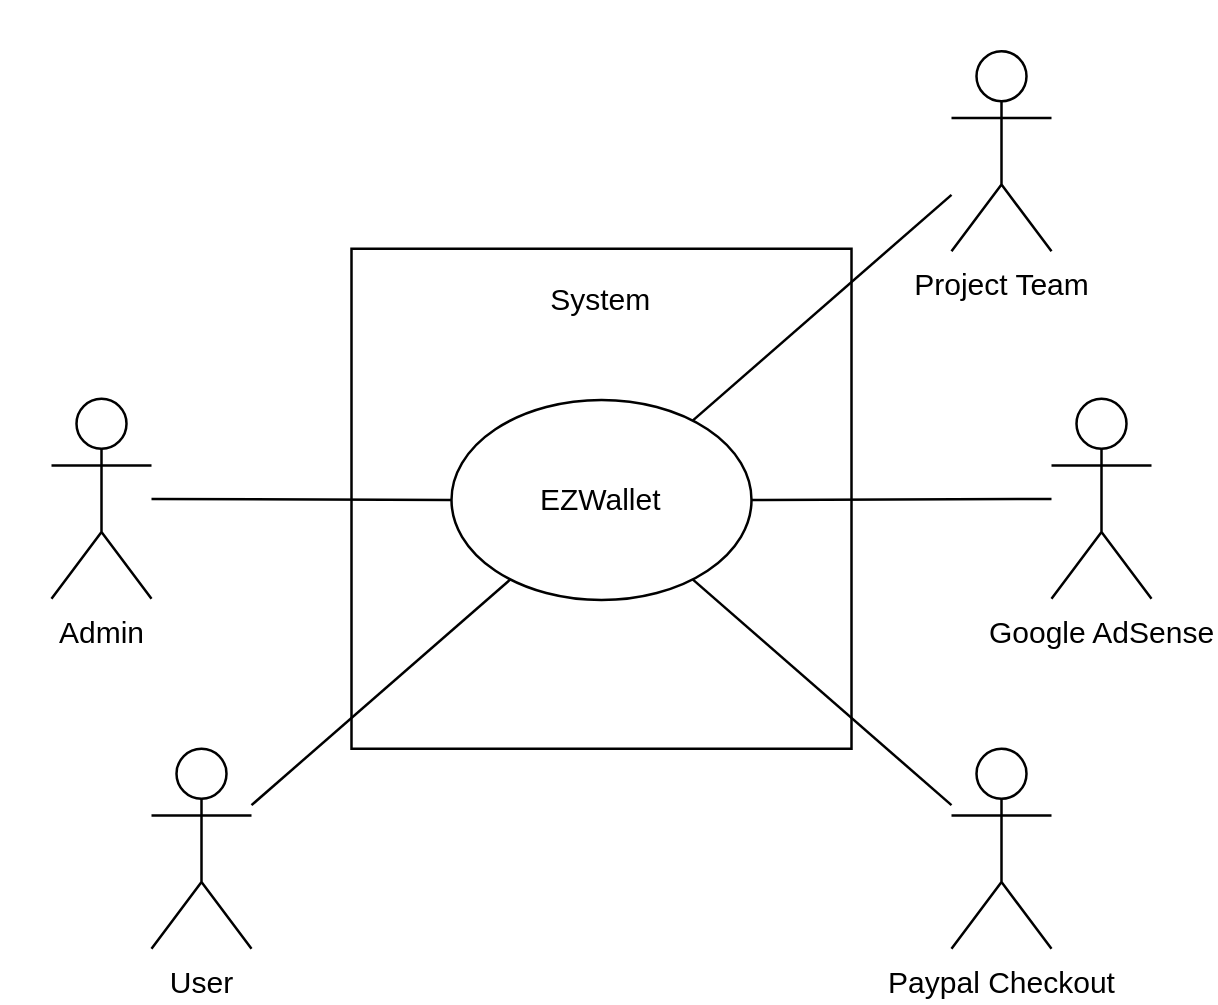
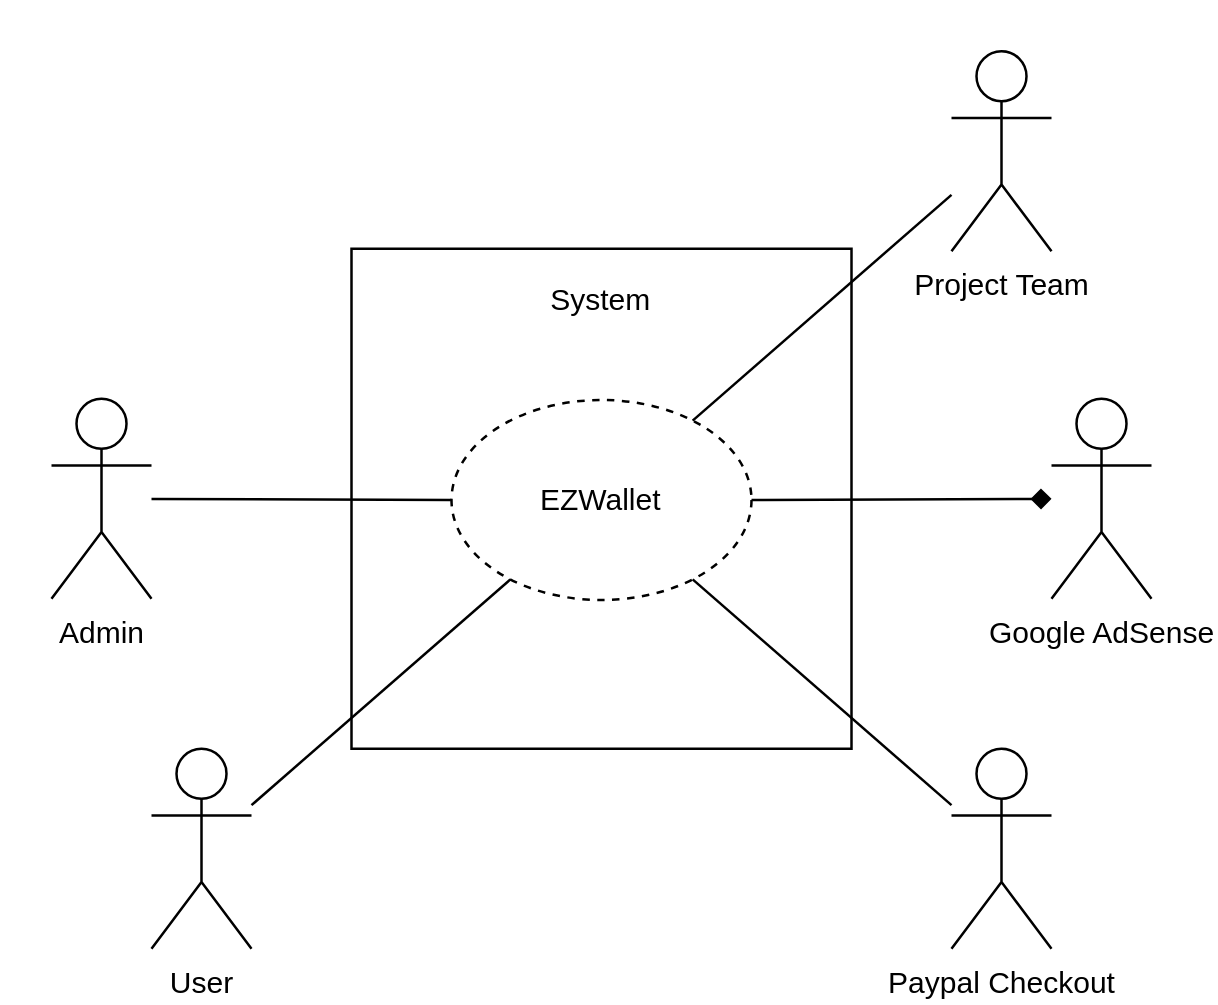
edge "Google AdSense" -- "EZWallet": arrowhead none -> diamond
node "EZWallet": style solid -> dashed
